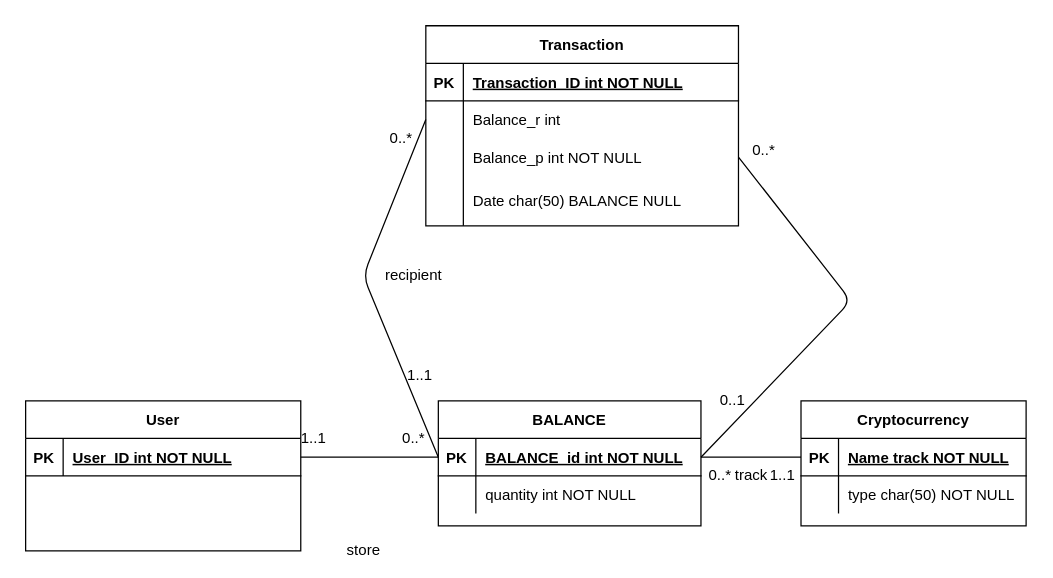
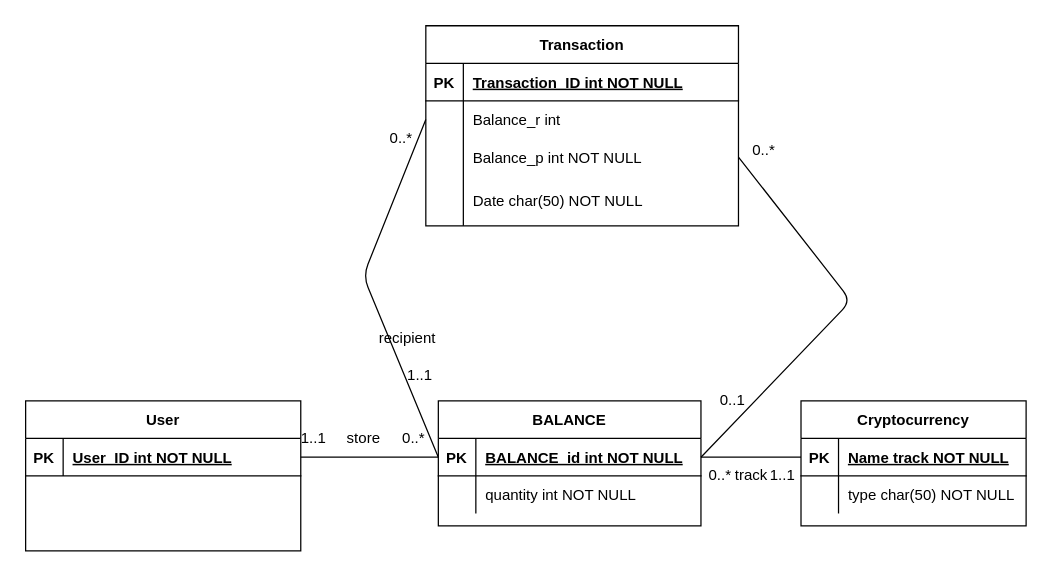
node "Date char(50) BALANCE NULL": label "Date char(50) BALANCE NULL" -> "Date char(50) NOT NULL"
node "recipient": moved (413, 276) -> (407, 338)
node "store": moved (363, 551) -> (363, 438)
